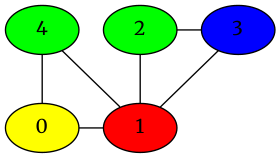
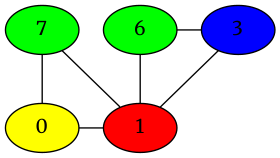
node "4": label "4" -> "7"
node "2": label "2" -> "6"
